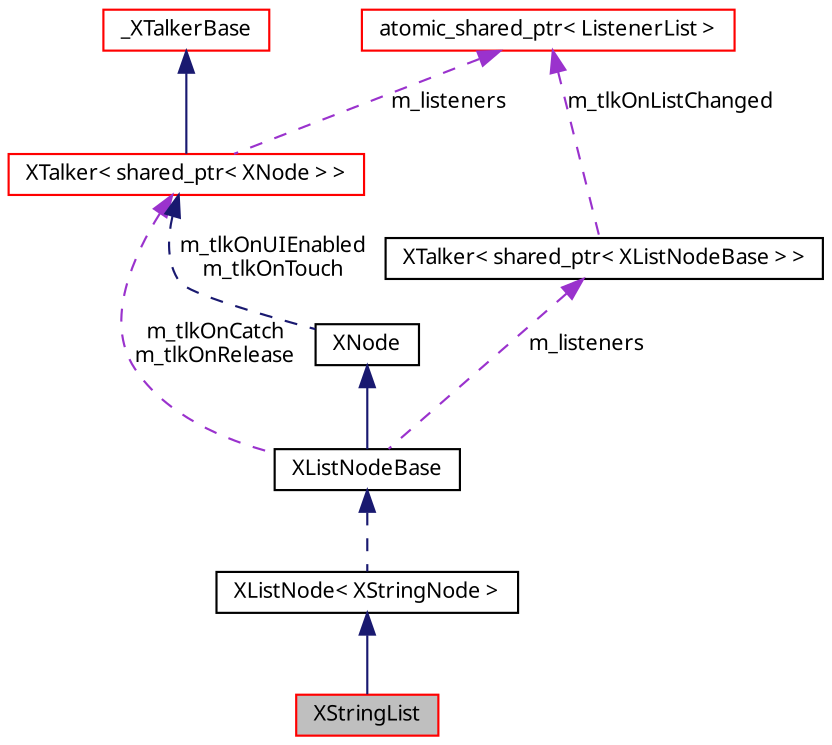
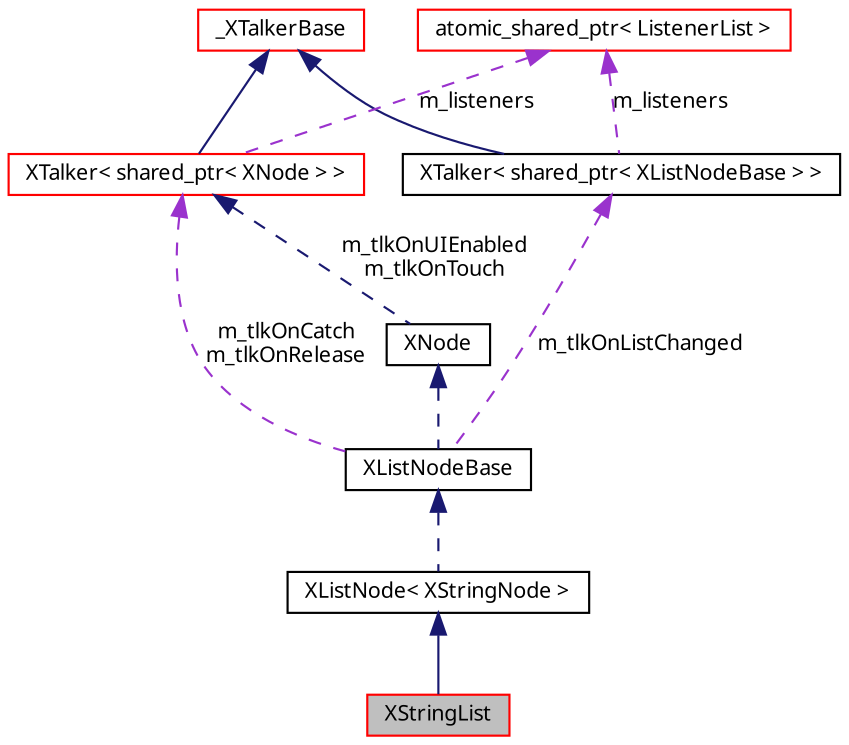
edge "XTalker< shared_ptr< XListNodeBase > >" -> "atomic_shared_ptr< ListenerList >": label "m_tlkOnListChanged" -> "m_listeners"
edge "XTalker< shared_ptr< XListNodeBase > >" -> "_XTalkerBase": added
edge "XListNodeBase" -> "XTalker< shared_ptr< XListNodeBase > >": label "m_listeners" -> "m_tlkOnListChanged"
edge "XListNodeBase" -> "XNode": style solid -> dashed
